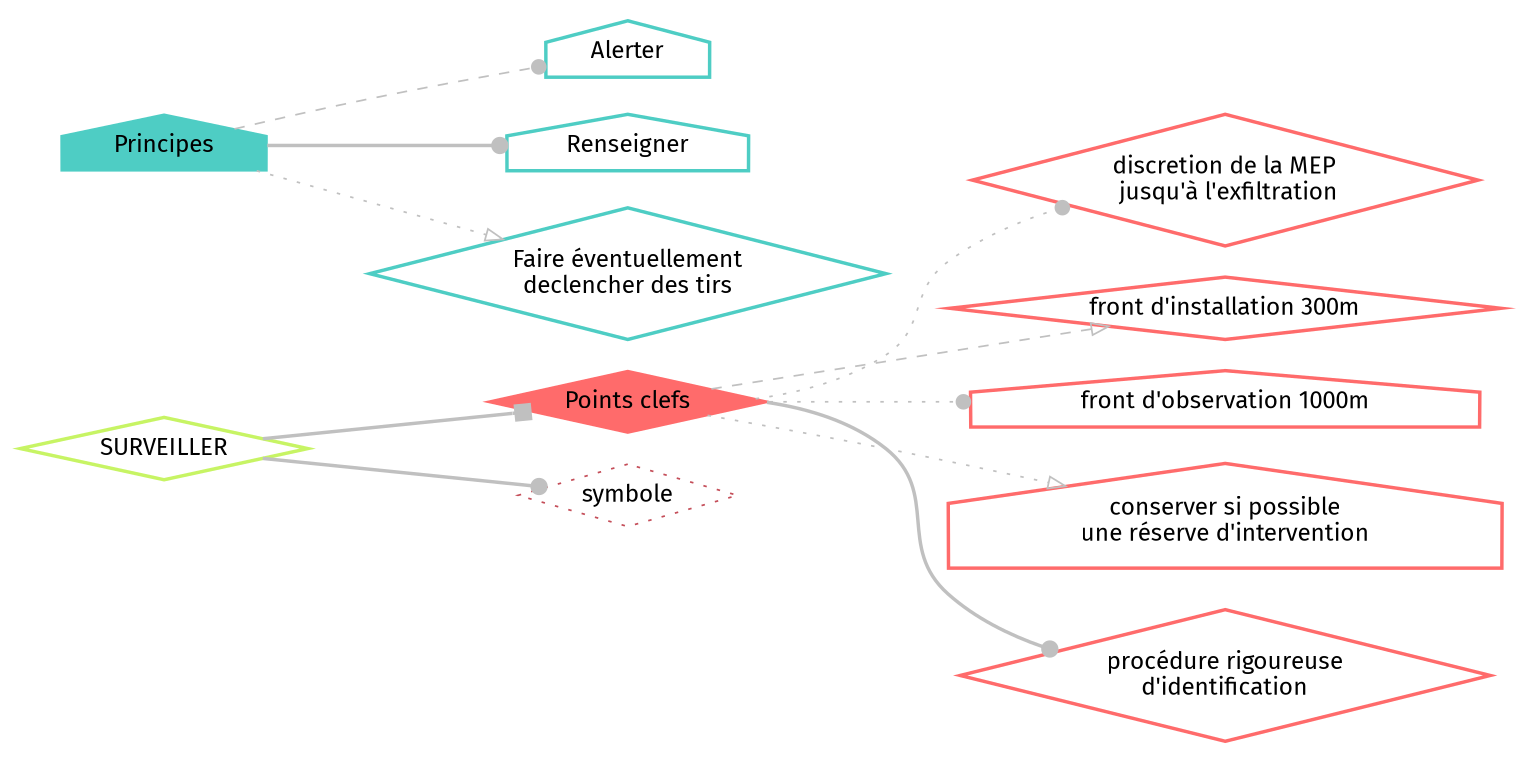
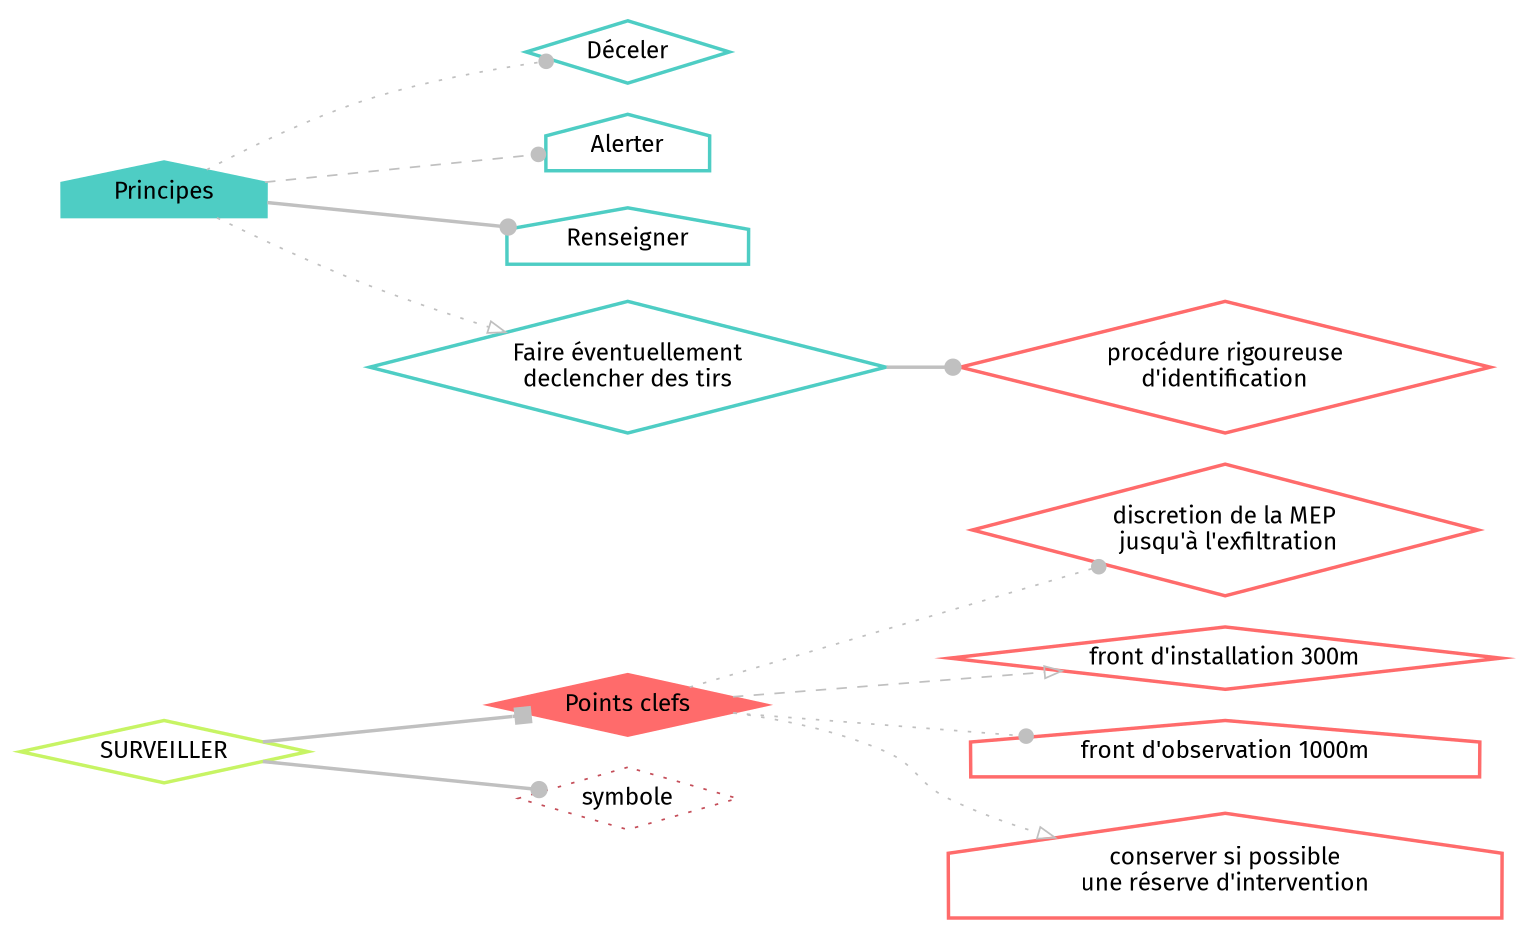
node "Déceler": added
edge "Points clefs" -> "procédure rigoureuse d'identification": now "Faire éventuellement declencher des tirs" -> "procédure rigoureuse d'identification"
